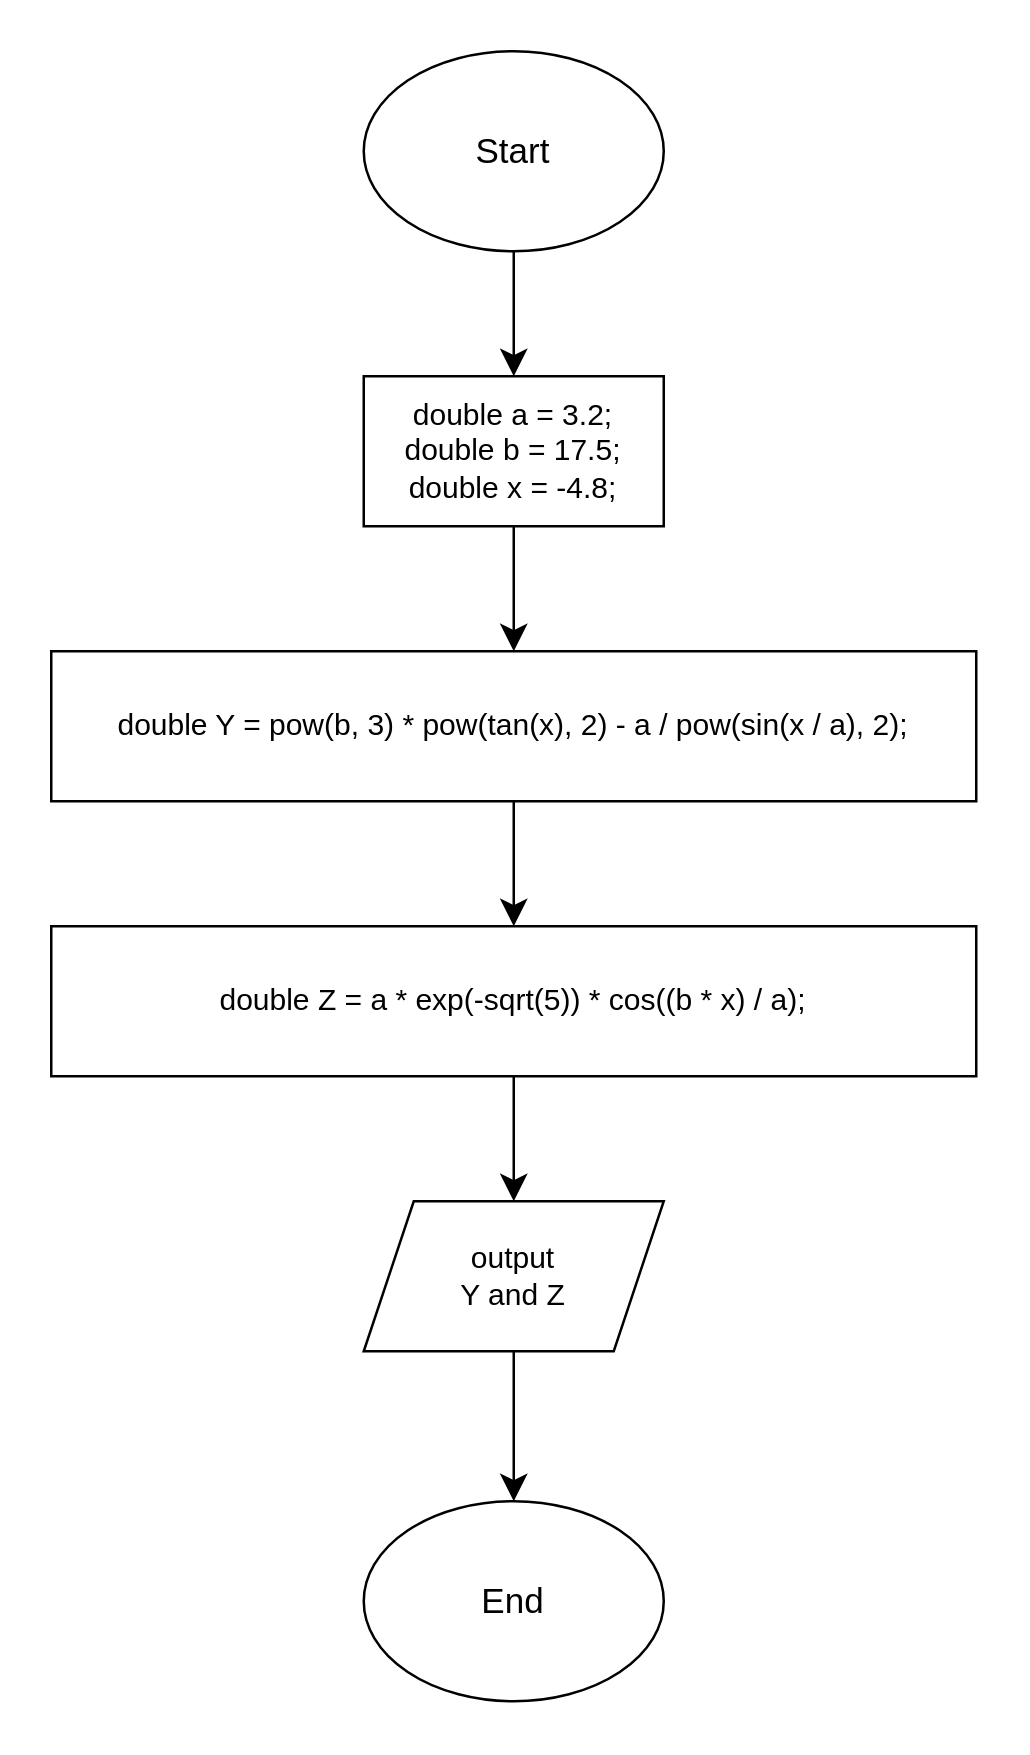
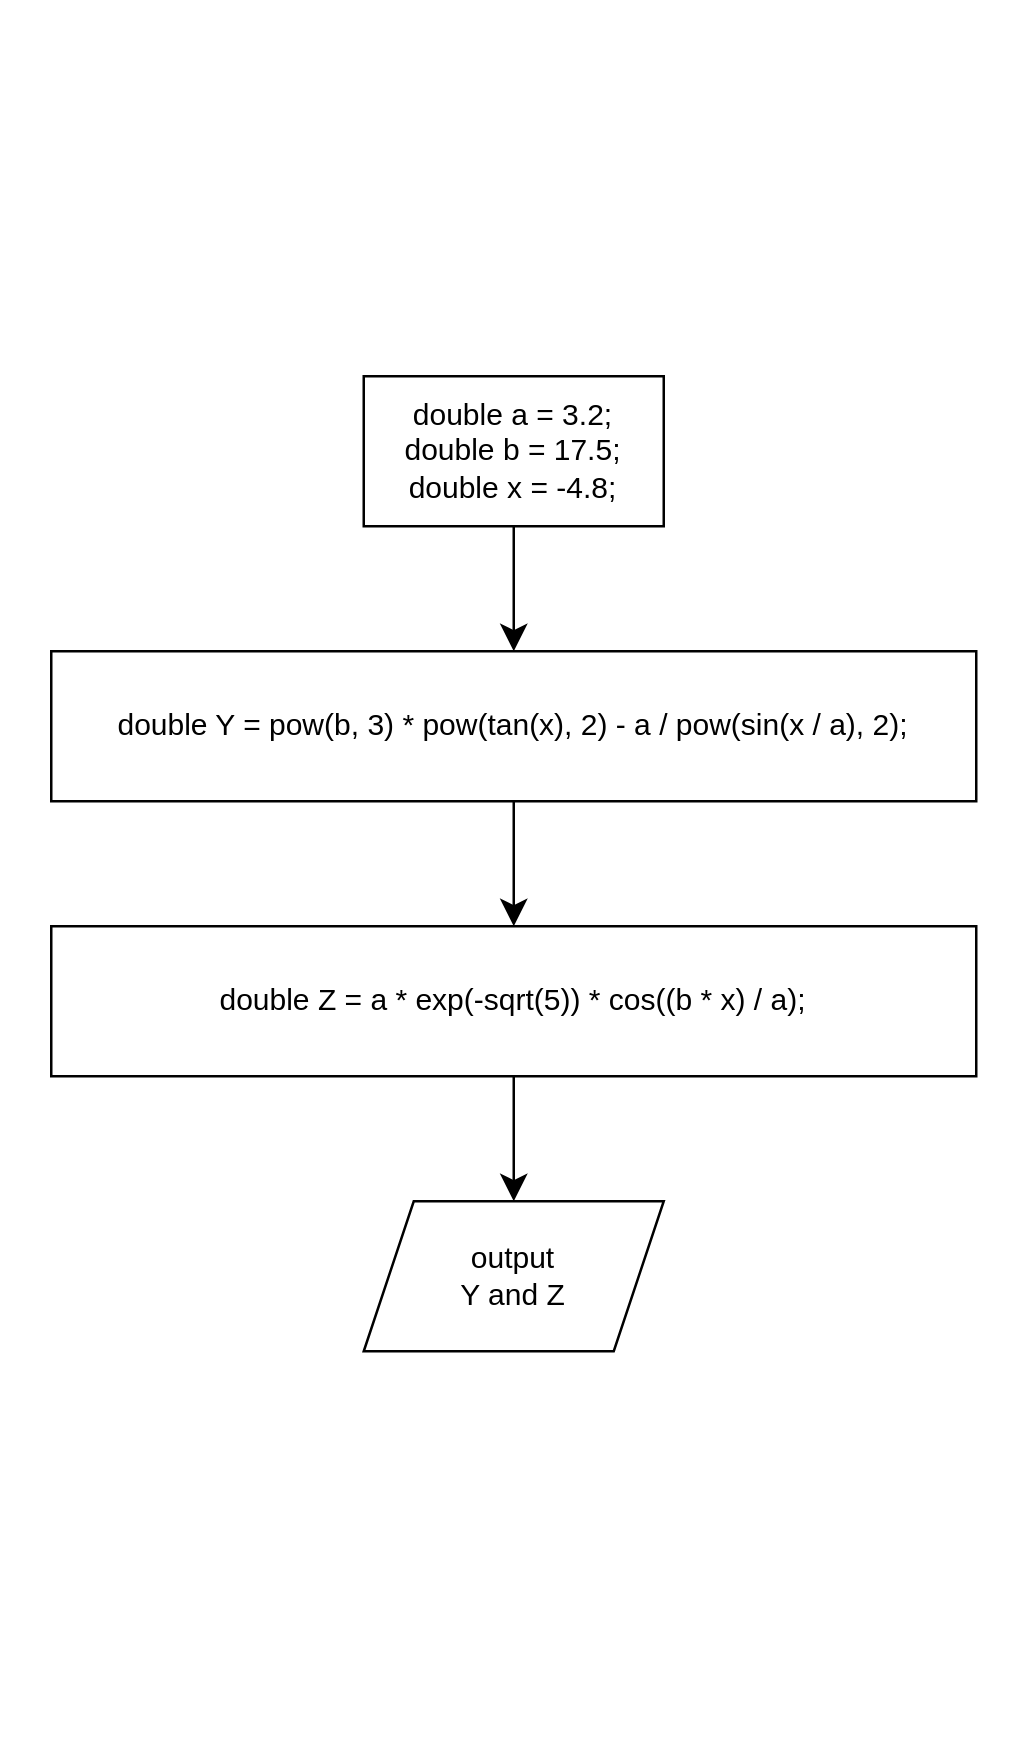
node "Start": removed
edge "Start" -> "double a = 3.2; double b = 17.5; double x = -4.8;": removed
edge "output Y and Z" -> "End": removed
node "End": removed
